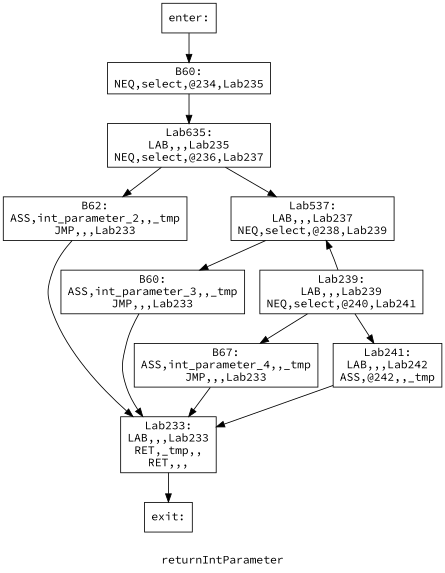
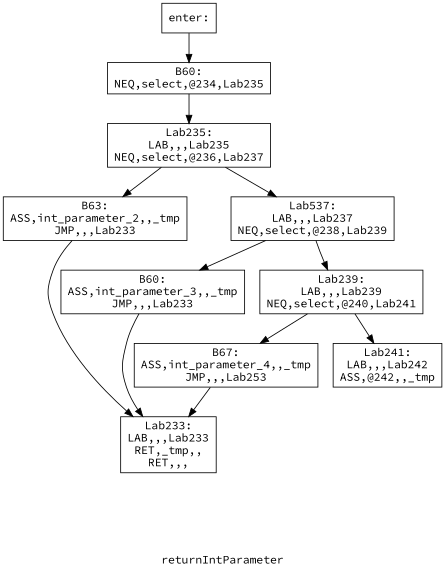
node "Lab635: LAB,,,Lab235 NEQ,select,@236,Lab237": label "Lab635: LAB,,,Lab235 NEQ,select,@236,Lab237" -> "Lab235: LAB,,,Lab235 NEQ,select,@236,Lab237"
node "B62: ASS,int_parameter_2,,_tmp JMP,,,Lab233": label "B62: ASS,int_parameter_2,,_tmp JMP,,,Lab233" -> "B63: ASS,int_parameter_2,,_tmp JMP,,,Lab233"
edge "Lab239: LAB,,,Lab239 NEQ,select,@240,Lab241" -> "Lab537: LAB,,,Lab237 NEQ,select,@238,Lab239": reversed
node "B67: ASS,int_parameter_4,,_tmp JMP,,,Lab233": label "B67: ASS,int_parameter_4,,_tmp JMP,,,Lab233" -> "B67: ASS,int_parameter_4,,_tmp JMP,,,Lab253"
edge "Lab241: LAB,,,Lab242 ASS,@242,,_tmp" -> "Lab233: LAB,,,Lab233 RET,_tmp,, RET,,,": removed
node "exit:": removed
